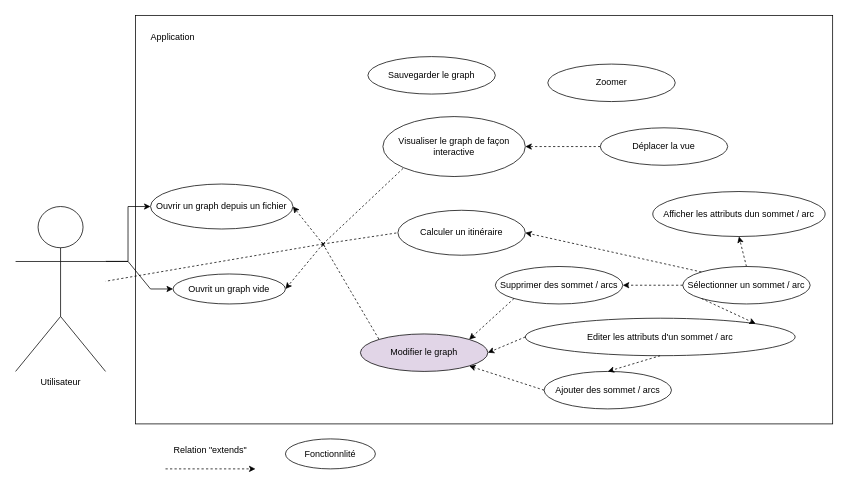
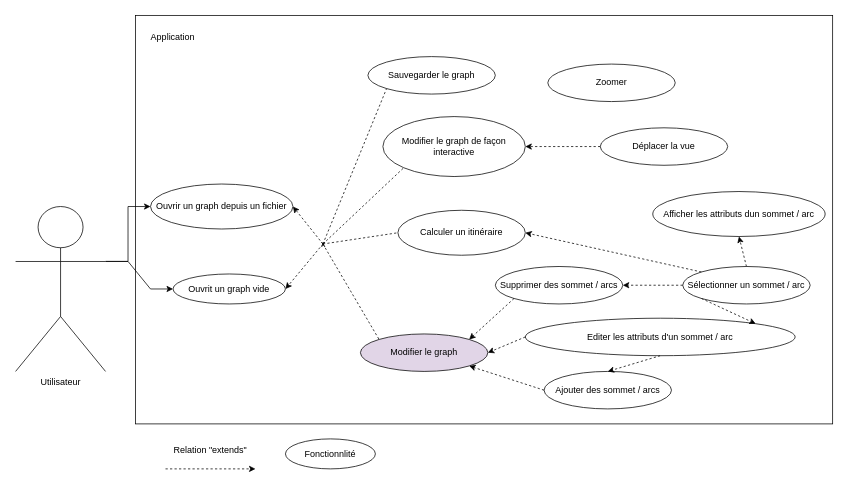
node "Visualiser le graph de façon interactive": label "Visualiser le graph de façon interactive" -> "Modifier le graph de façon interactive"
edge "x" -- "Utilisateur": now "x" -- "Sauvegarder le graph"
